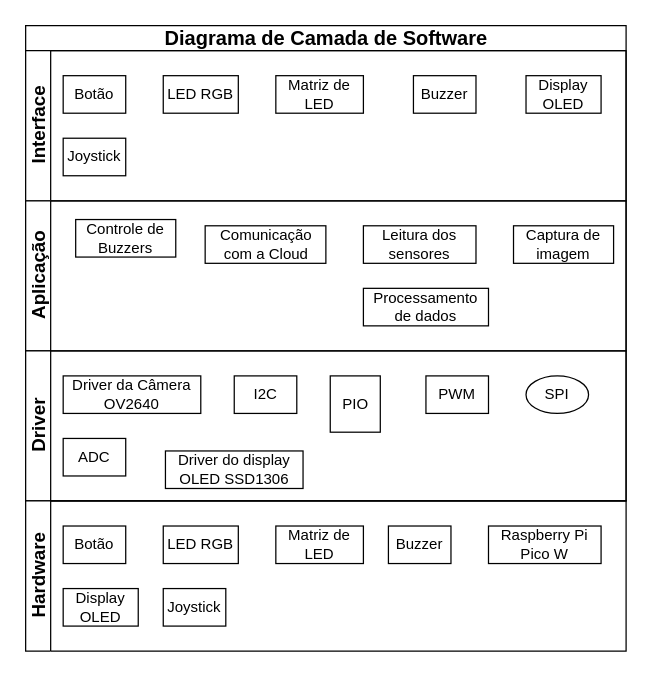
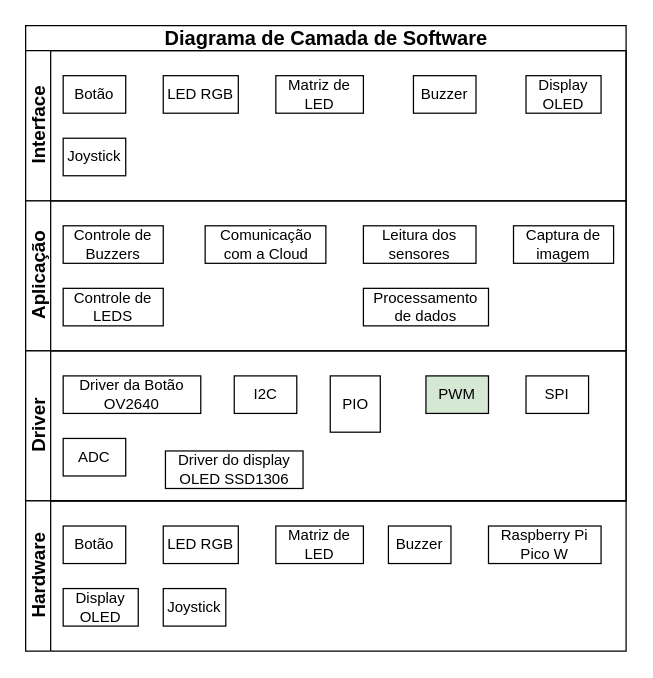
node "Controle de Buzzers": moved (126, 238) -> (113, 244)
node "Controle de LEDS": added
node "Driver da Câmera OV2640": label "Driver da Câmera OV2640" -> "Driver da Botão OV2640"
node "PWM": fillcolor #ffffff -> #d5e8d4
node "SPI": shape ellipse -> rectangle
